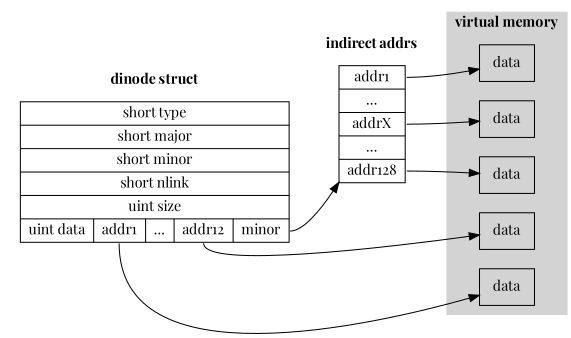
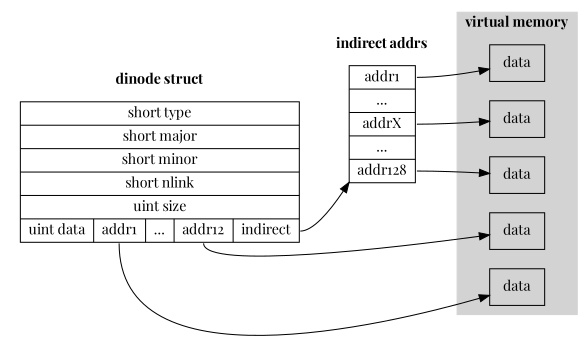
node "short type": text "minor" -> "indirect"
